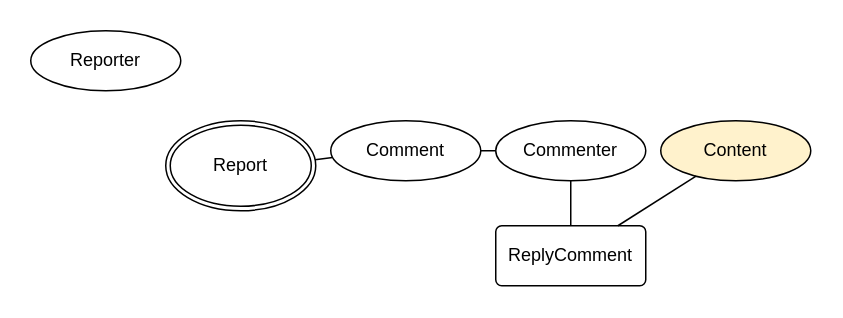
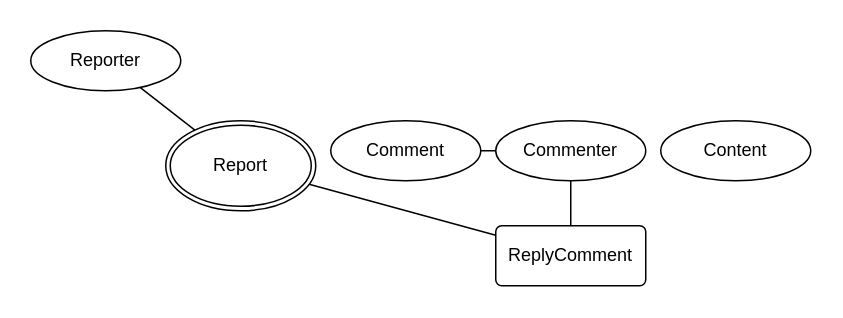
node "Content": fillcolor #fff2cc -> #ffffff
edge "Comment" -- "Report": now "Reporter" -- "Report"
edge "Content" -- "ReplyComment": removed
edge "Report" -- "ReplyComment": added
